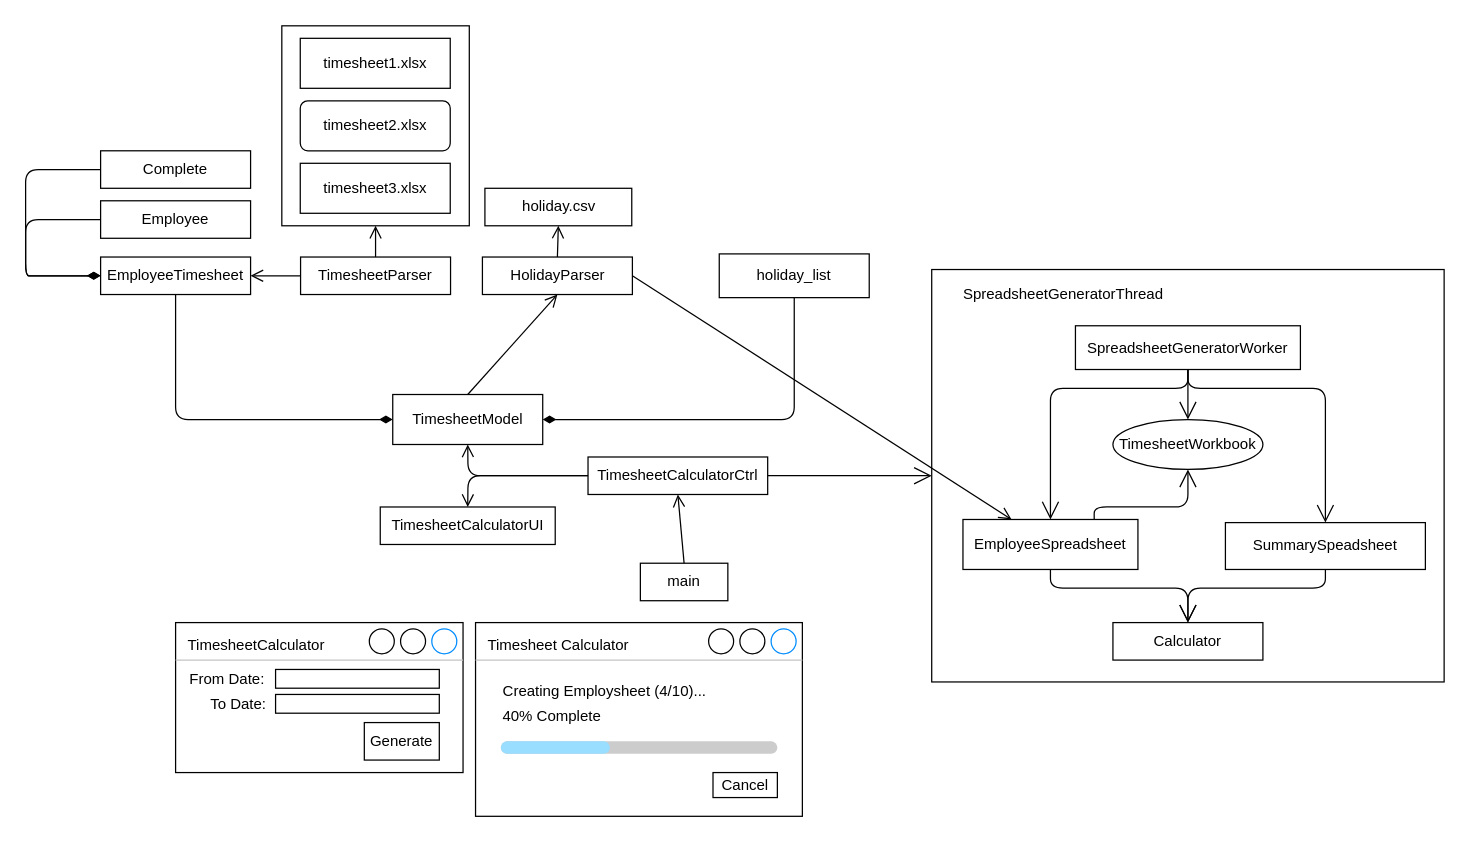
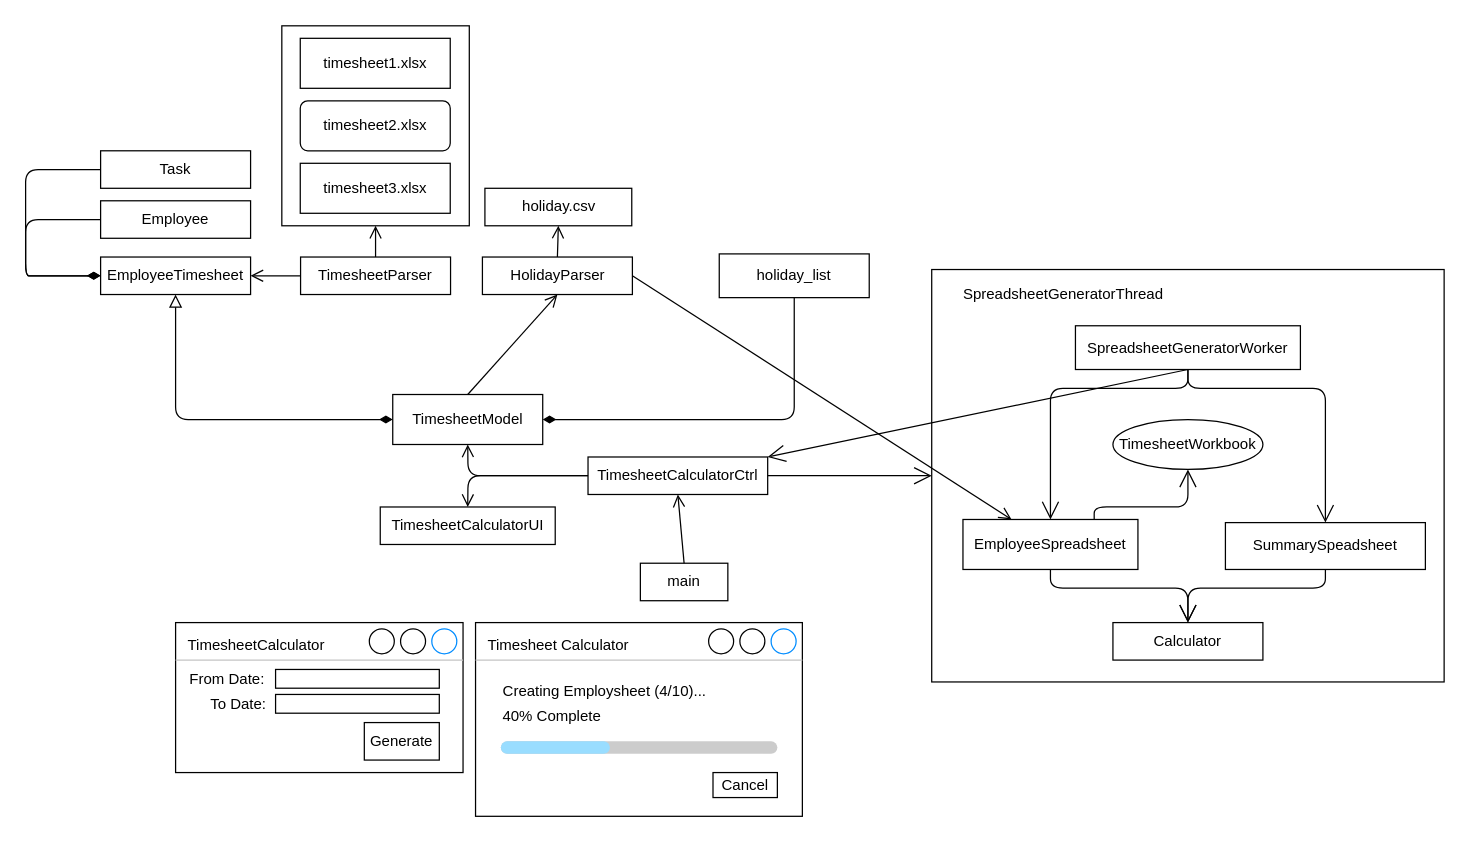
node "Complete": label "Complete" -> "Task"
edge "EmployeeTimesheet" -> "TimesheetModel": arrowhead none -> block
edge "SpreadsheetGeneratorWorker" -> "TimesheetWorkbook": now "SpreadsheetGeneratorWorker" -> "TimesheetCalculatorCtrl"
